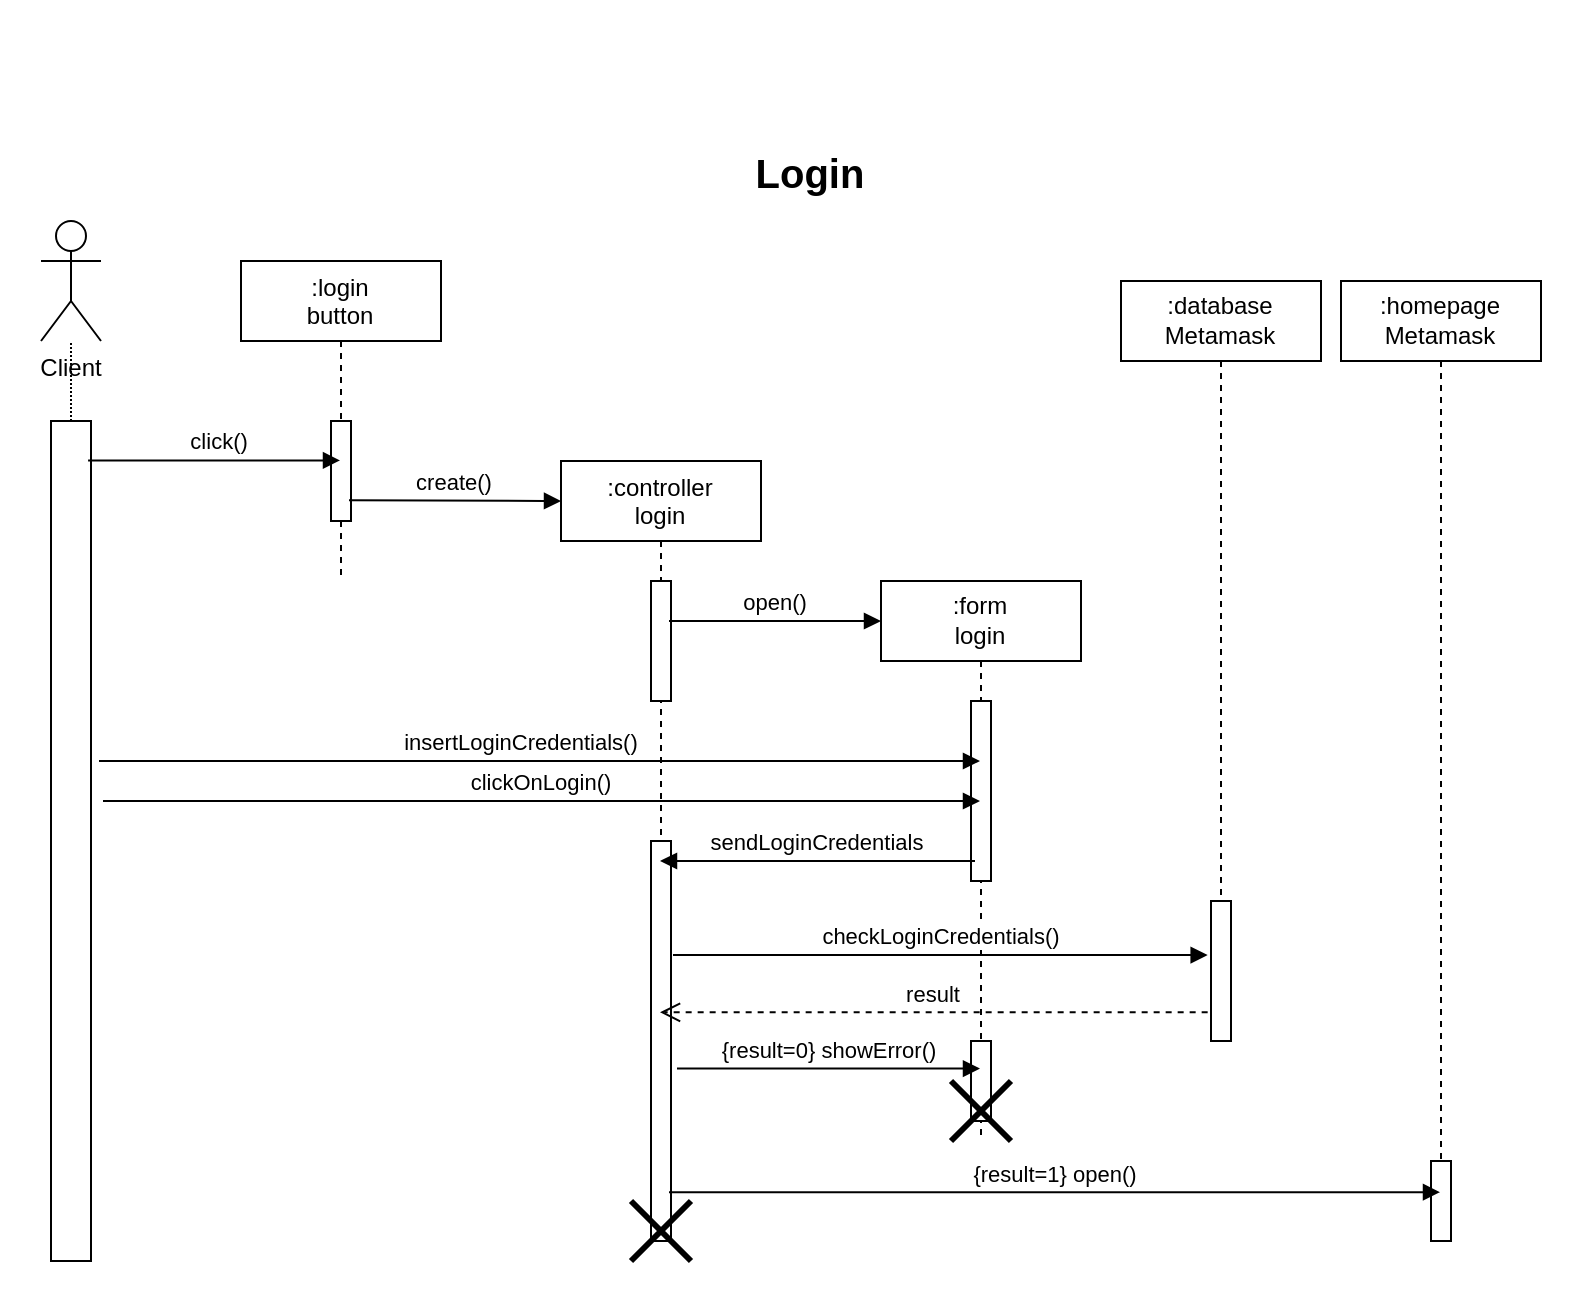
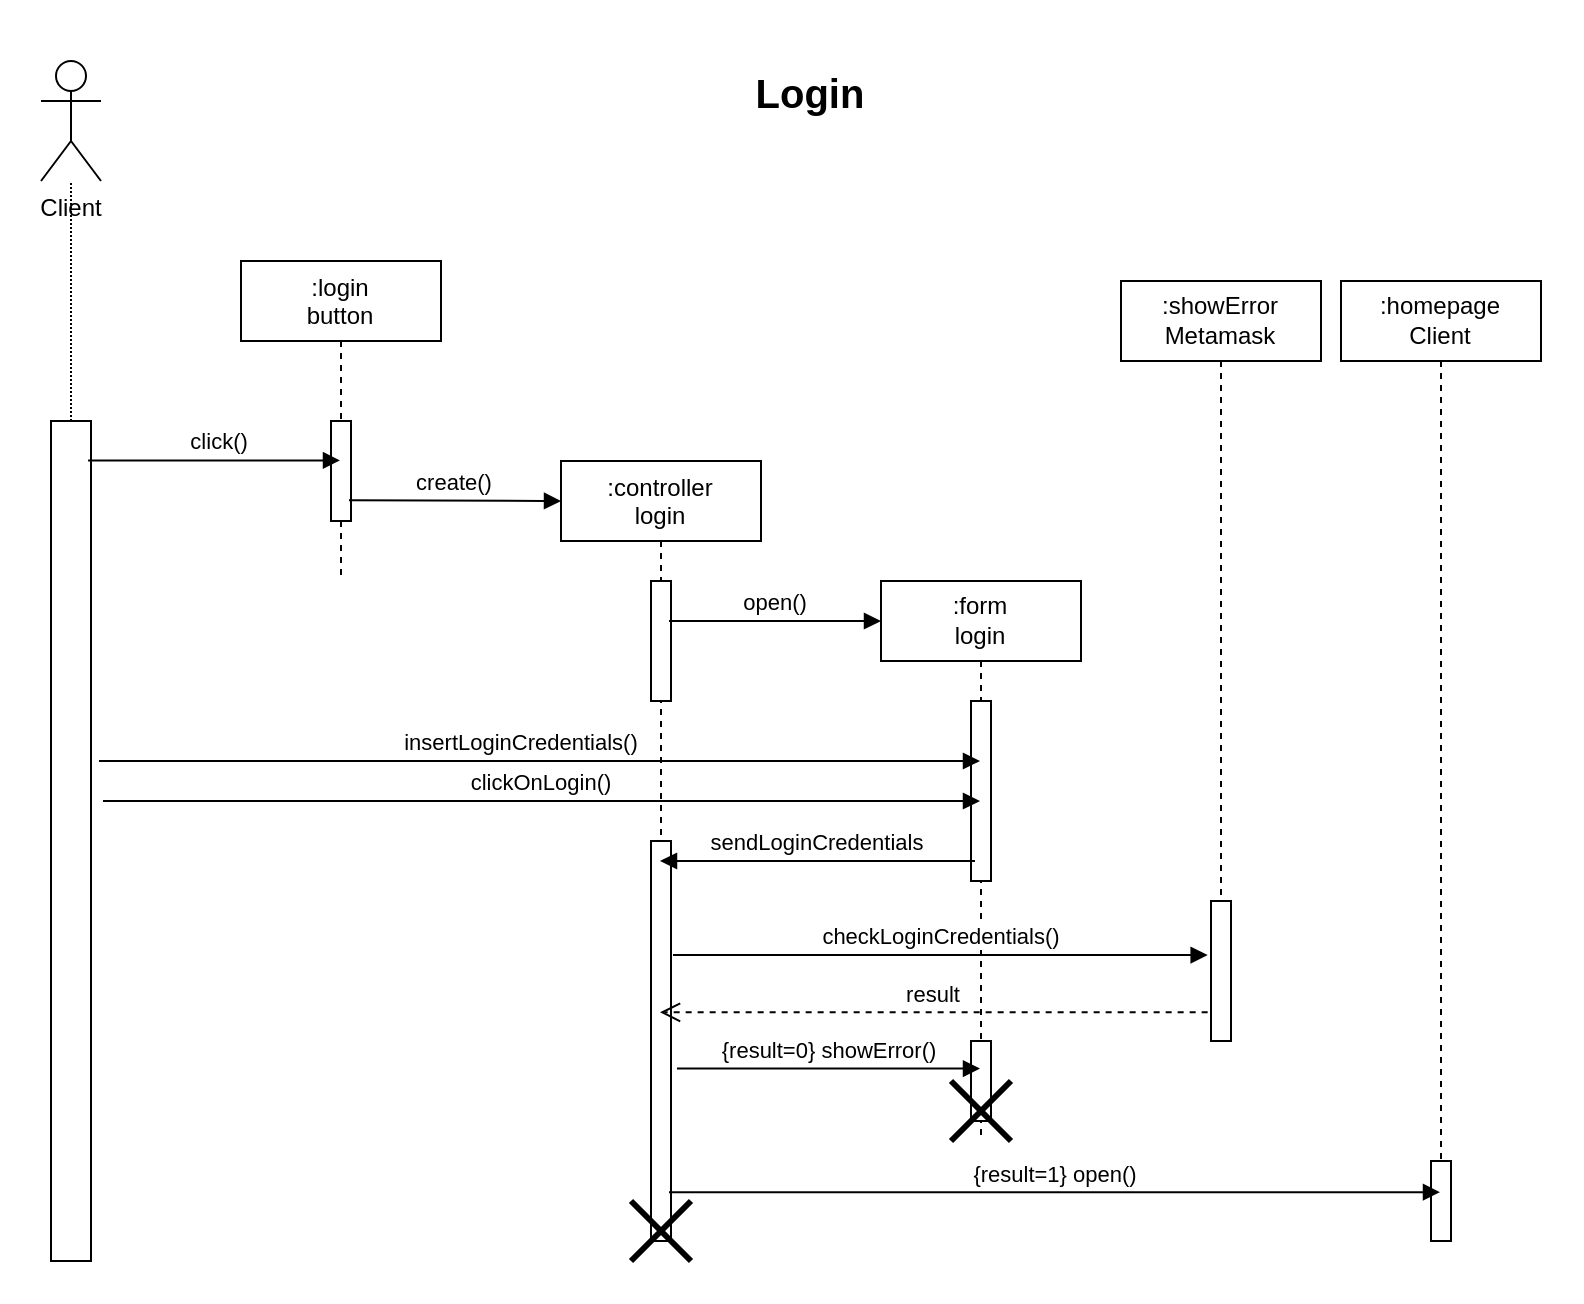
node "Login": moved (811, 171) -> (811, 91)
node "Client": moved (71, 281) -> (71, 121)
node ":database Metamask": label ":database Metamask" -> ":showError Metamask"
node ":homepage Metamask": label ":homepage Metamask" -> ":homepage Client"
